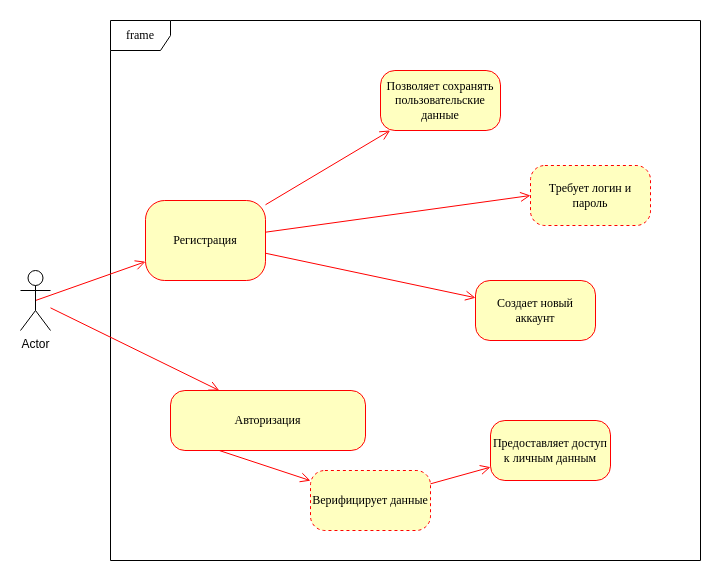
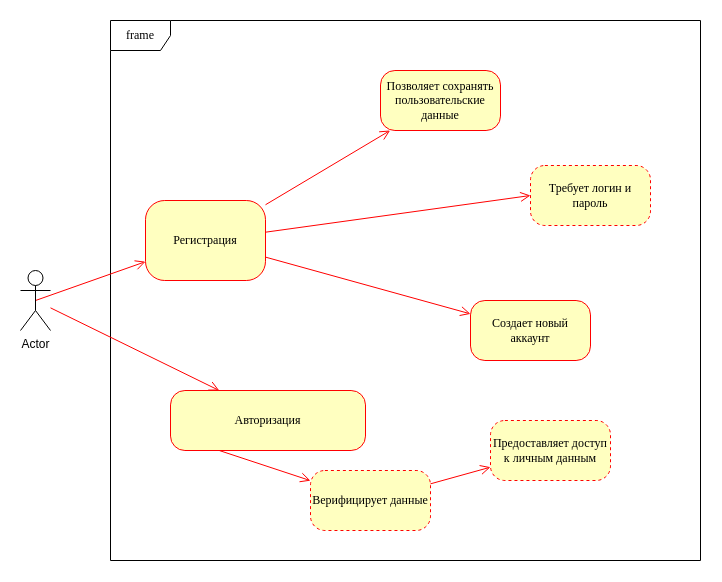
node "Создает новый аккаунт": moved (536, 311) -> (531, 331)
node "Предоставляет доступ к личным данным": style solid -> dashed
